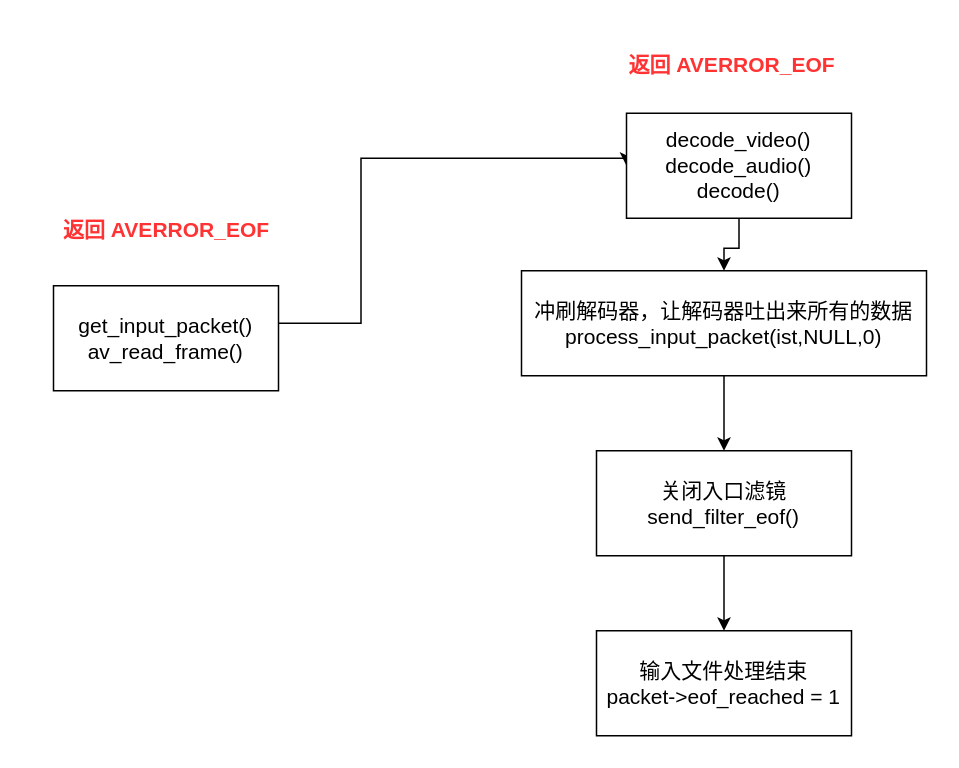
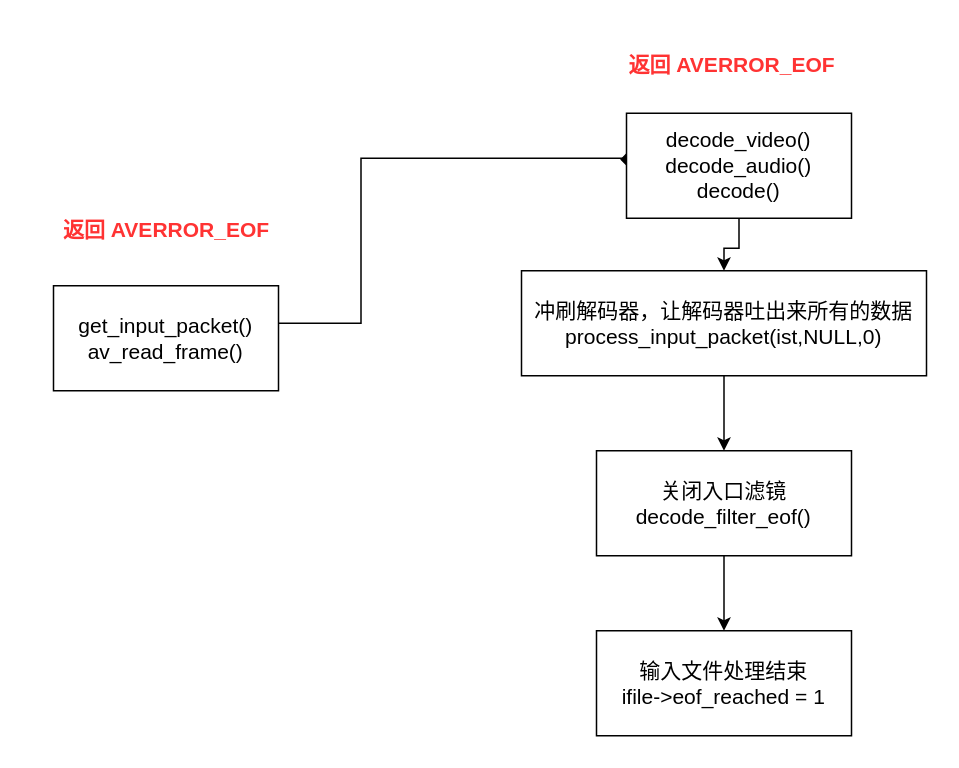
edge "get_input_packet() av_read_frame()" -> "decode_video() decode_audio() decode()": arrowhead classic -> diamond
node "关闭入口滤镜 send_filter_eof()": label "关闭入口滤镜 send_filter_eof()" -> "关闭入口滤镜 decode_filter_eof()"
node "输入文件处理结束 packet->eof_reached = 1": label "输入文件处理结束 packet->eof_reached = 1" -> "输入文件处理结束 ifile->eof_reached = 1"
